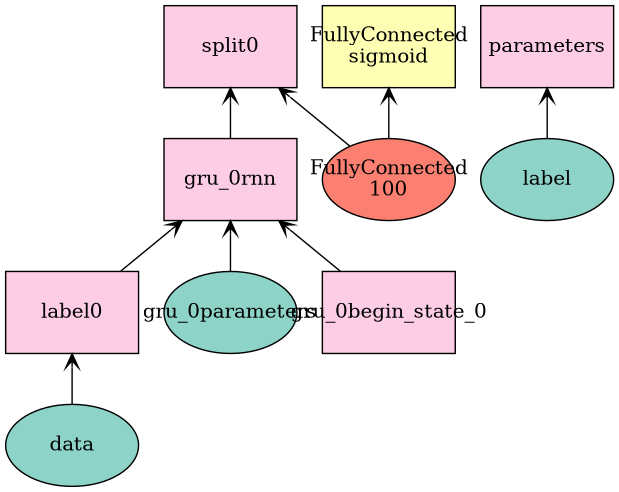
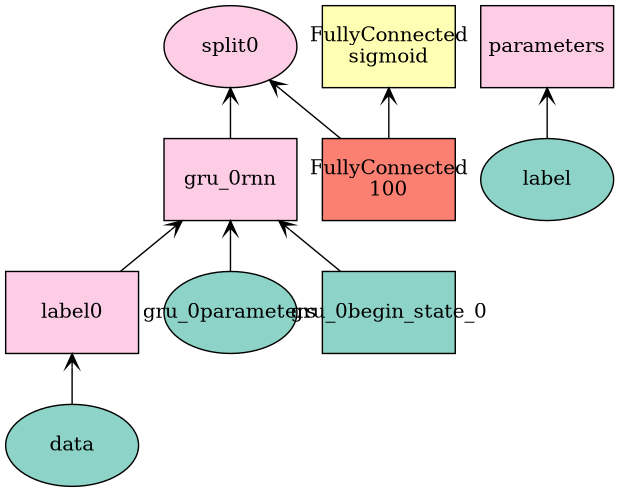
node "split0": shape box -> ellipse
node "FullyConnected 100": shape ellipse -> box
node "gru_0begin_state_0": fillcolor #fccde5 -> #8dd3c7
